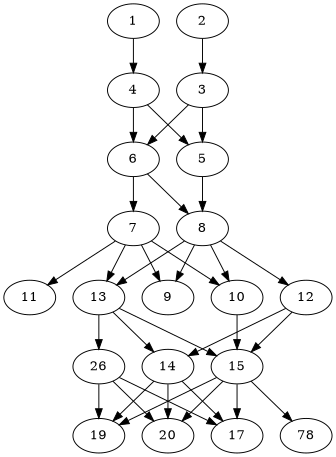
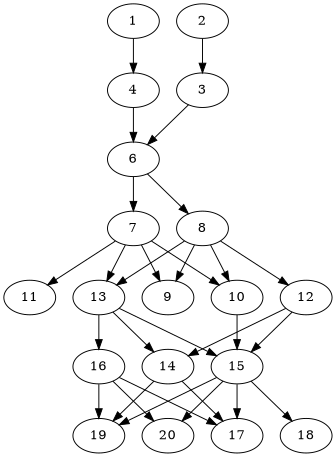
node "5": removed
node "26": label "26" -> "16"
edge "14" -> "20": removed
node "78": label "78" -> "18"
